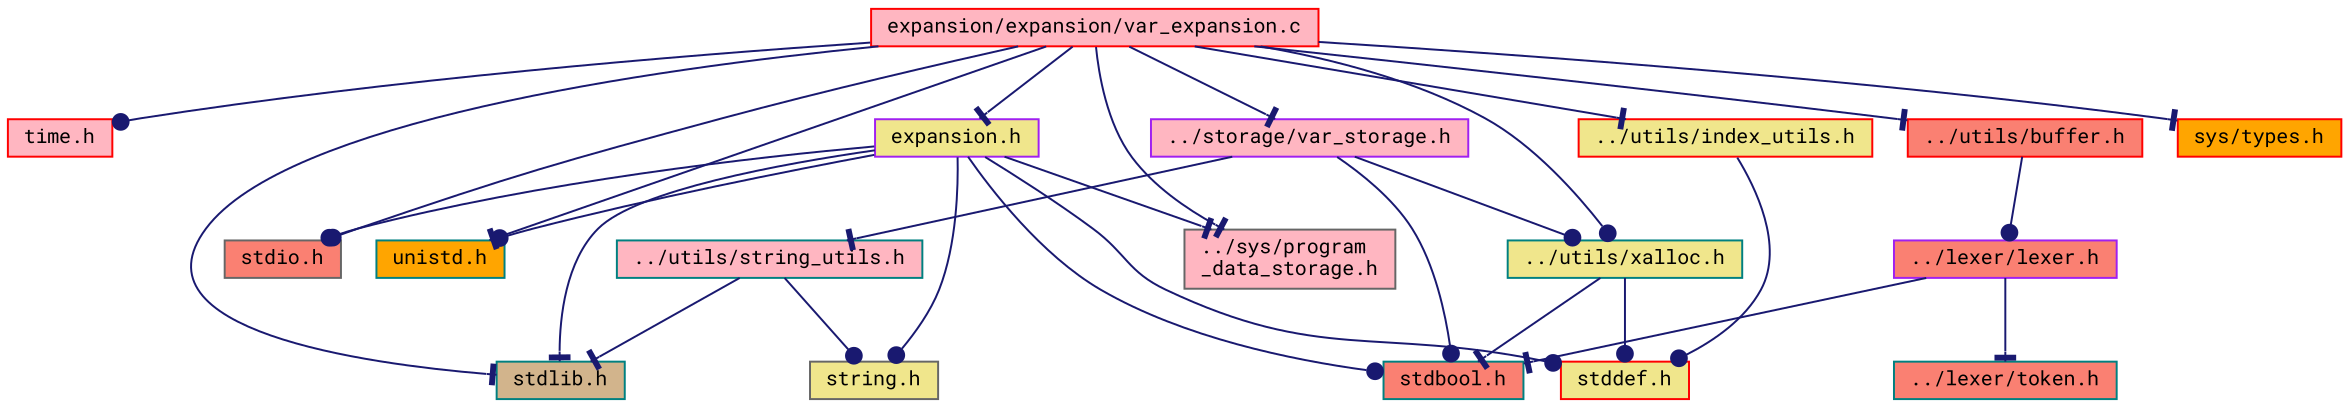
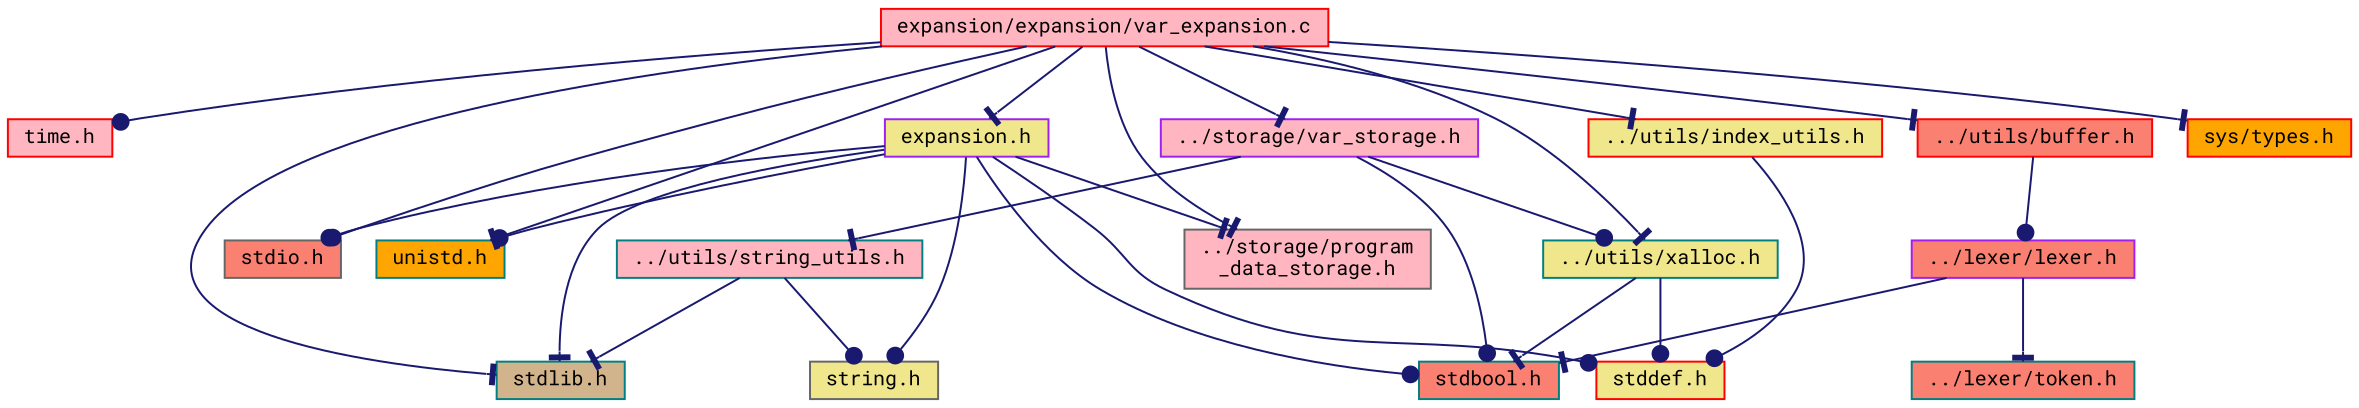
edge "expansion/expansion/var_expansion.c" -> "../utils/xalloc.h": arrowhead dot -> tee
node "../sys/program _data_storage.h": label "../sys/program _data_storage.h" -> "../storage/program _data_storage.h"
